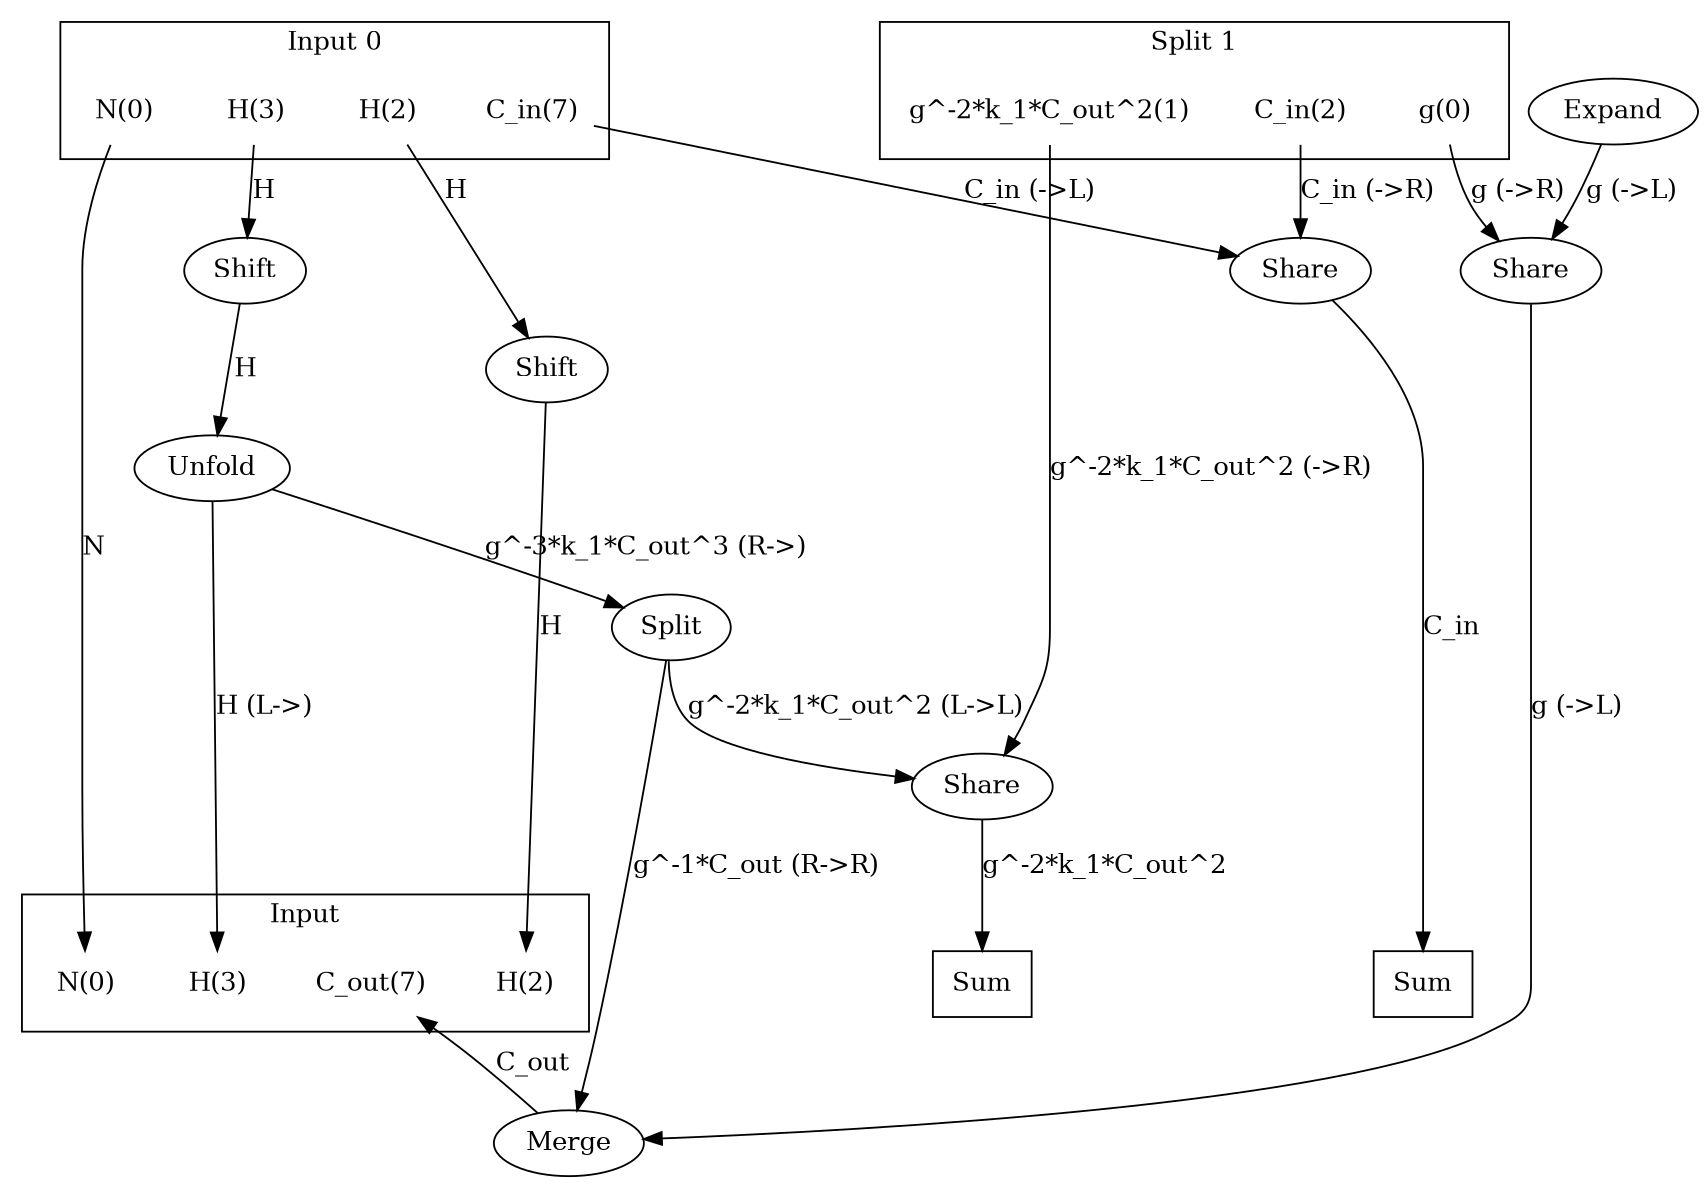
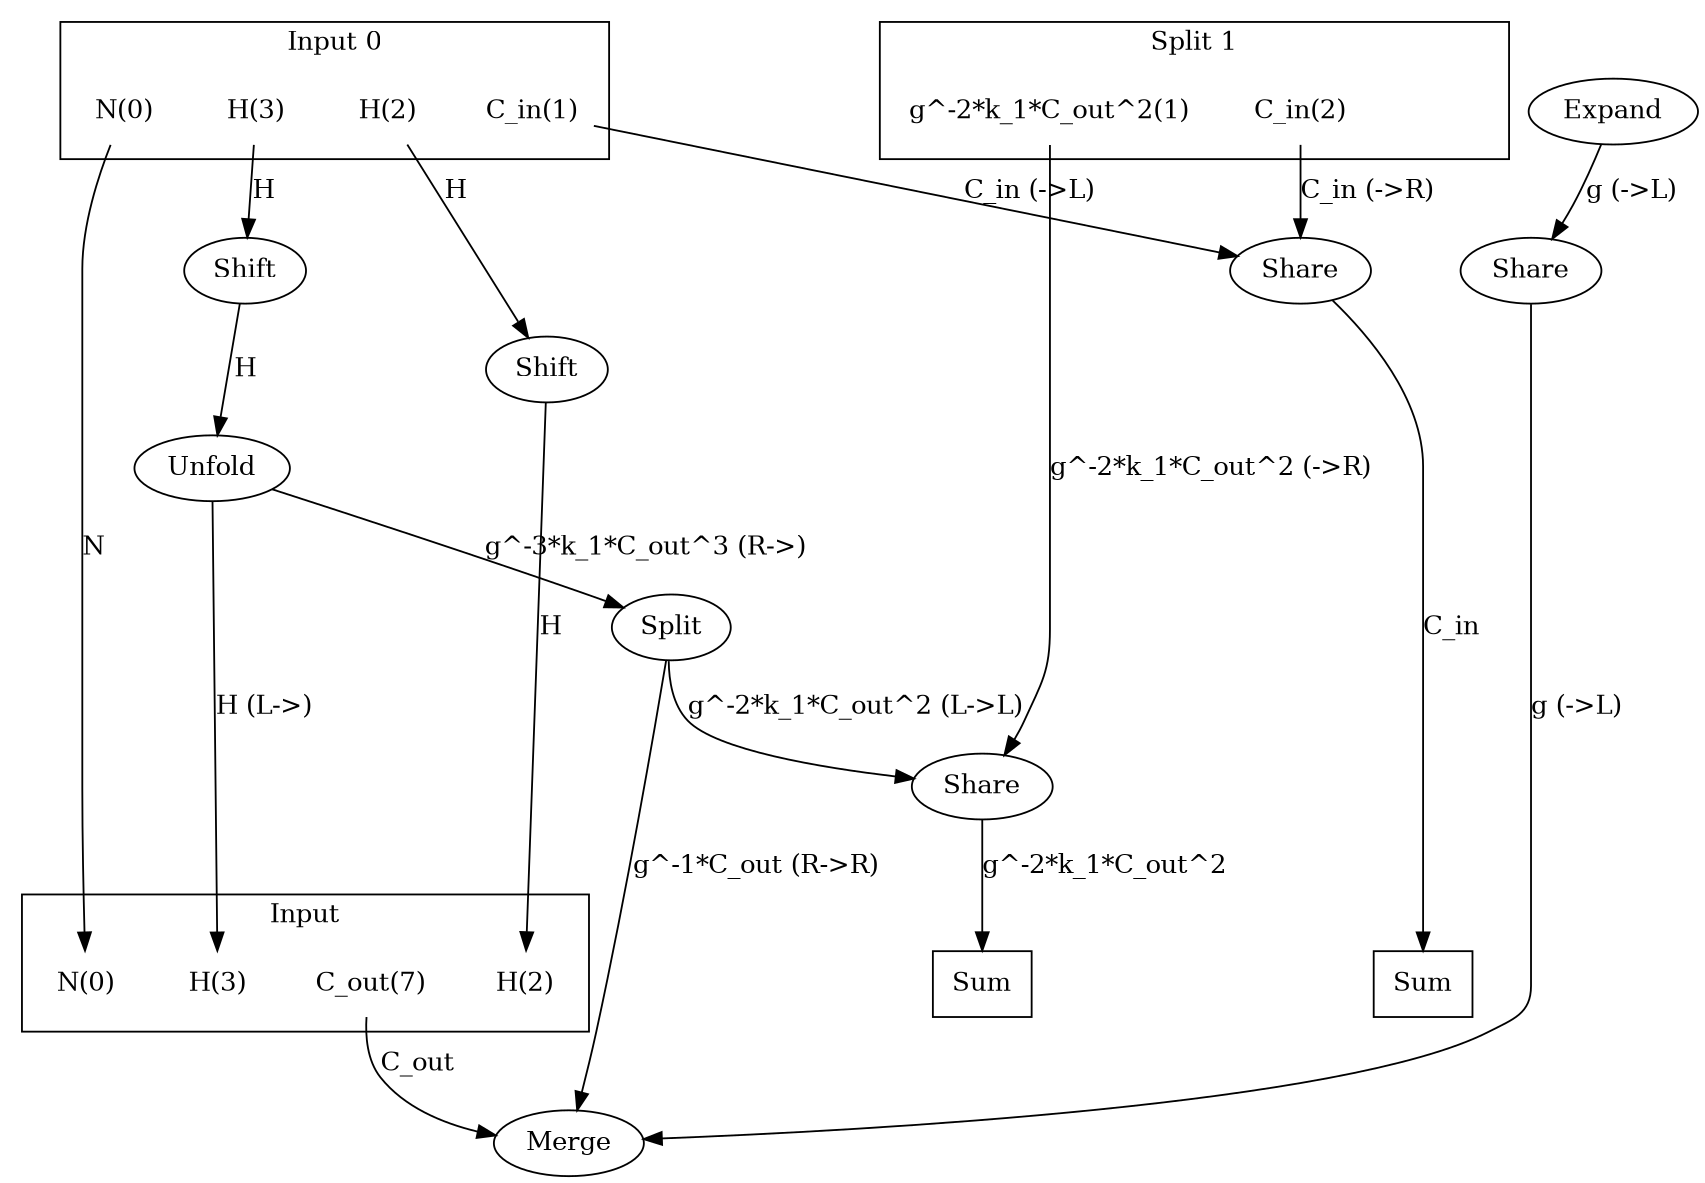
node "C_in(7)": label "C_in(7)" -> "C_in(1)"
node "g(0)": removed
edge "Merge" -> "C_out(7)": reversed
